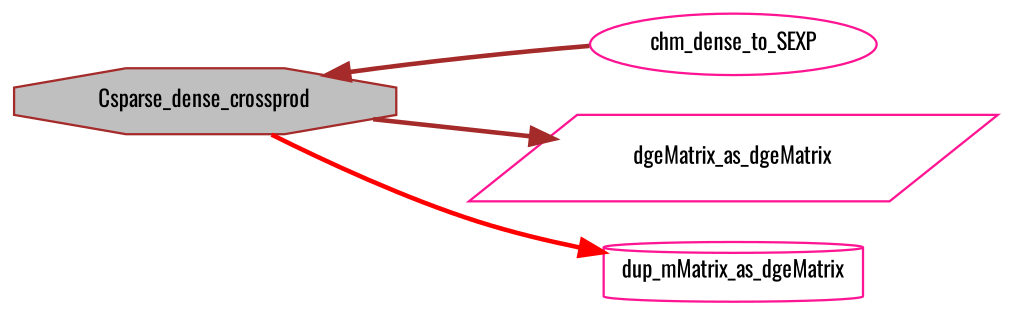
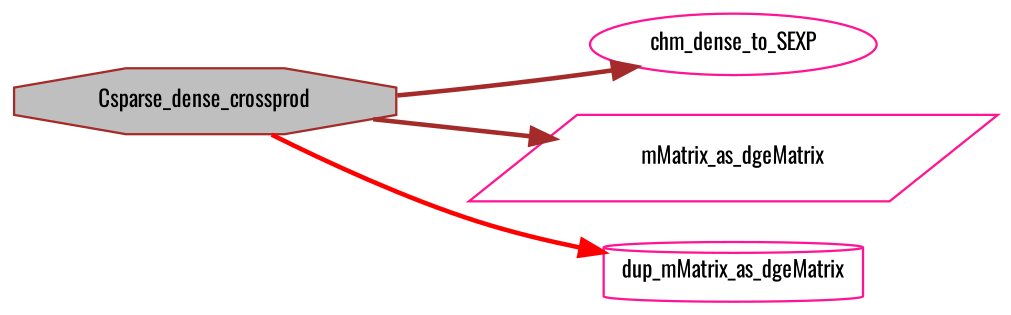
edge "chm_dense_to_SEXP" -> "Csparse_dense_crossprod": reversed
node "dgeMatrix_as_dgeMatrix": label "dgeMatrix_as_dgeMatrix" -> "mMatrix_as_dgeMatrix"
